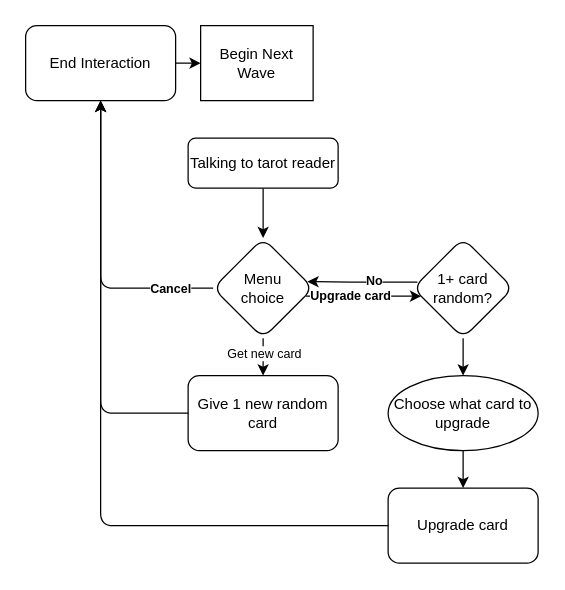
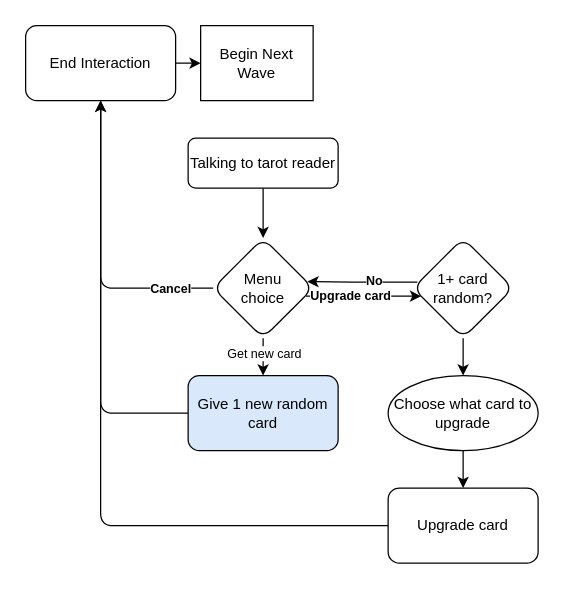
edge "Give 1 new random card" -> "End Interaction": arrowhead classic -> none
node "Give 1 new random card": fillcolor #ffffff -> #dae8fc
